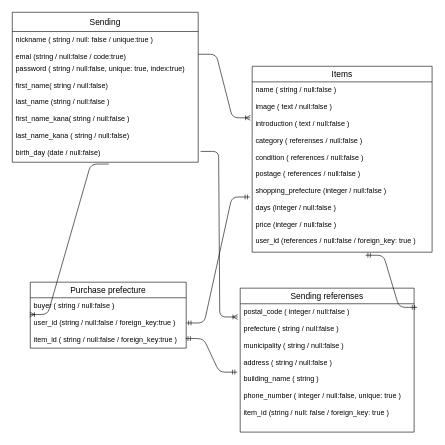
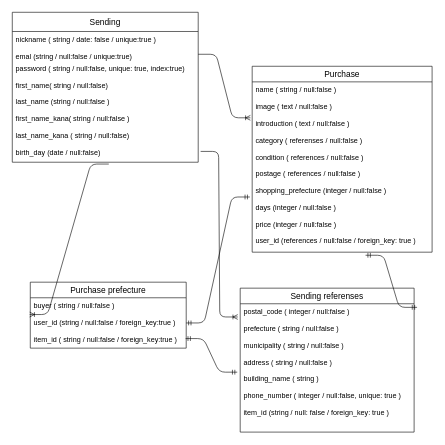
node "nickname ( string / null: false / unique:true )": label "nickname ( string / null: false / unique:true )" -> "nickname ( string / date: false / unique:true )"
node "emal (string / null:false / code:true)": label "emal (string / null:false / code:true)" -> "emal (string / null:false / unique:true)"
node "Items": label "Items" -> "Purchase"
